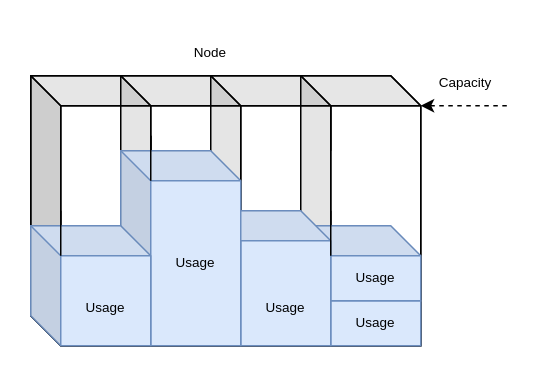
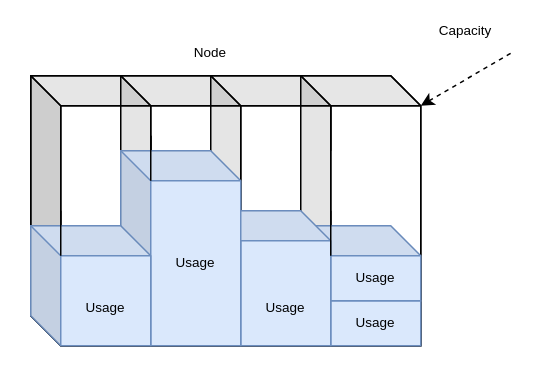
node "Capacity": moved (466, 83) -> (466, 31)
